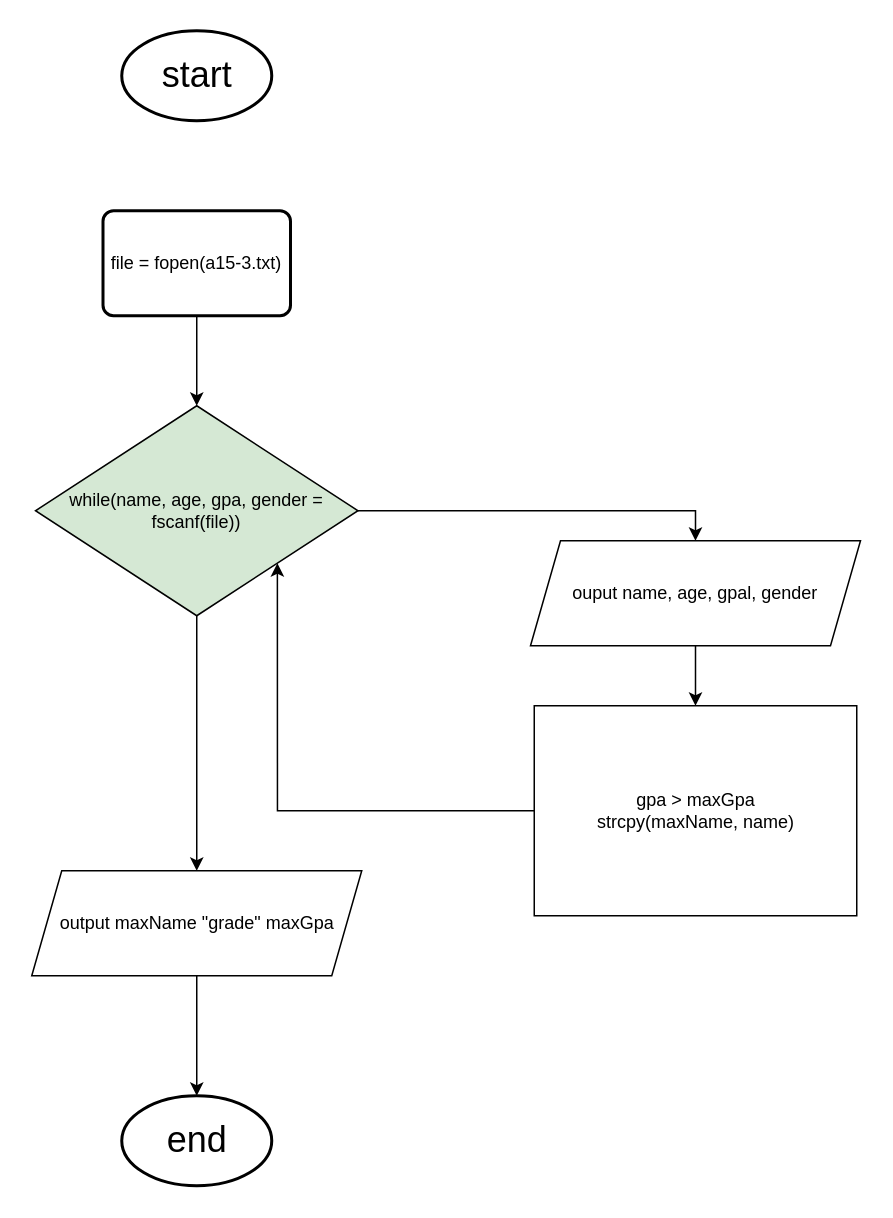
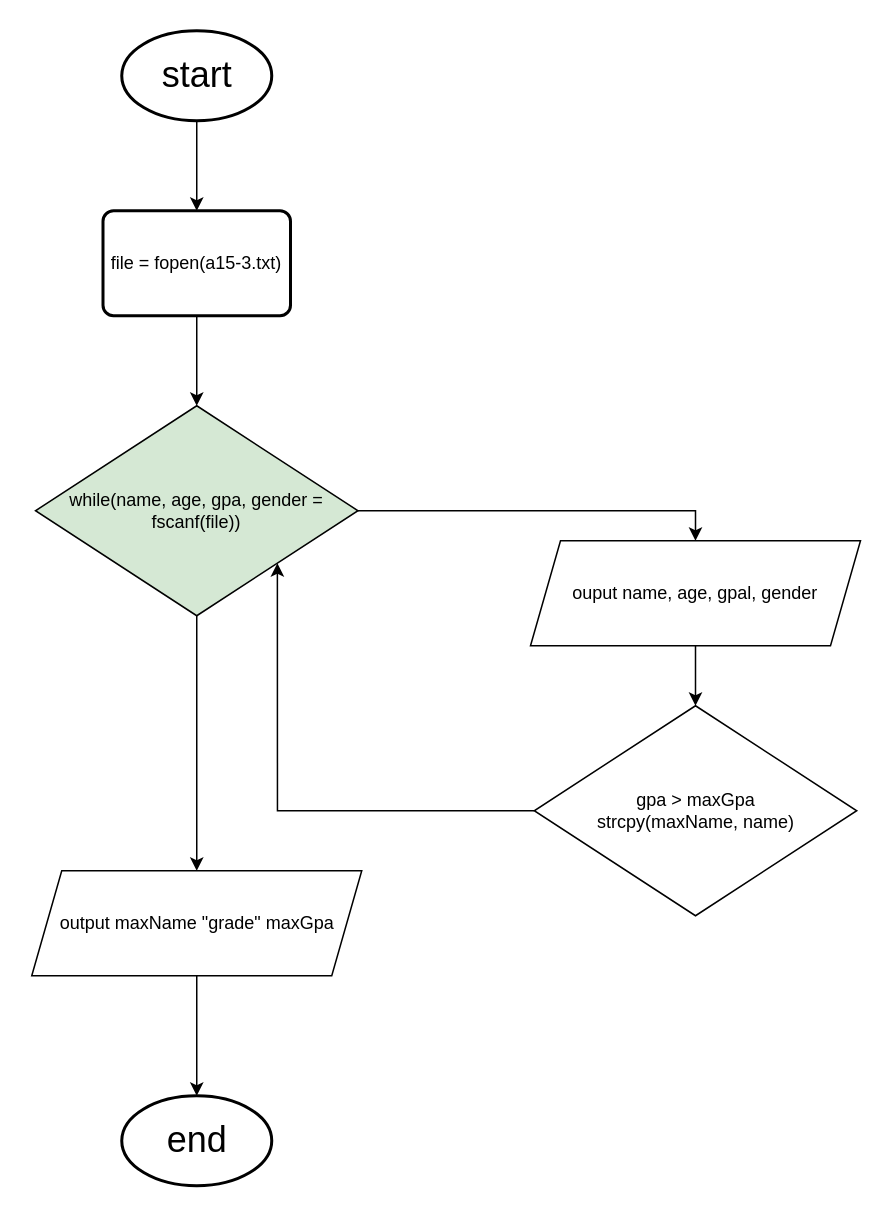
edge "start" -> "file = fopen(a15-3.txt)": added
node "gpa > maxGpa strcpy(maxName, name)": shape rectangle -> diamond
